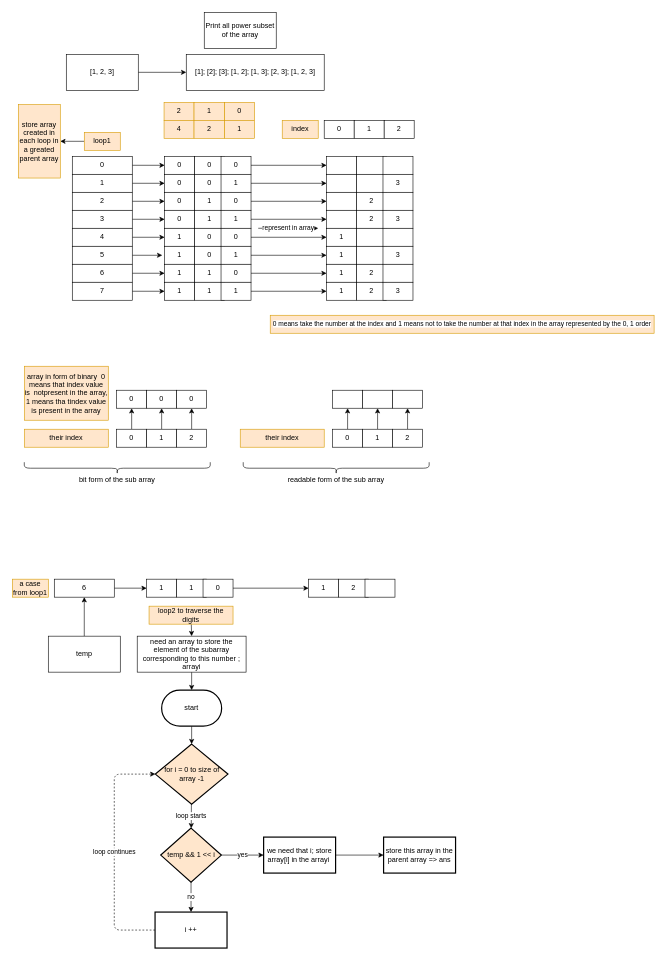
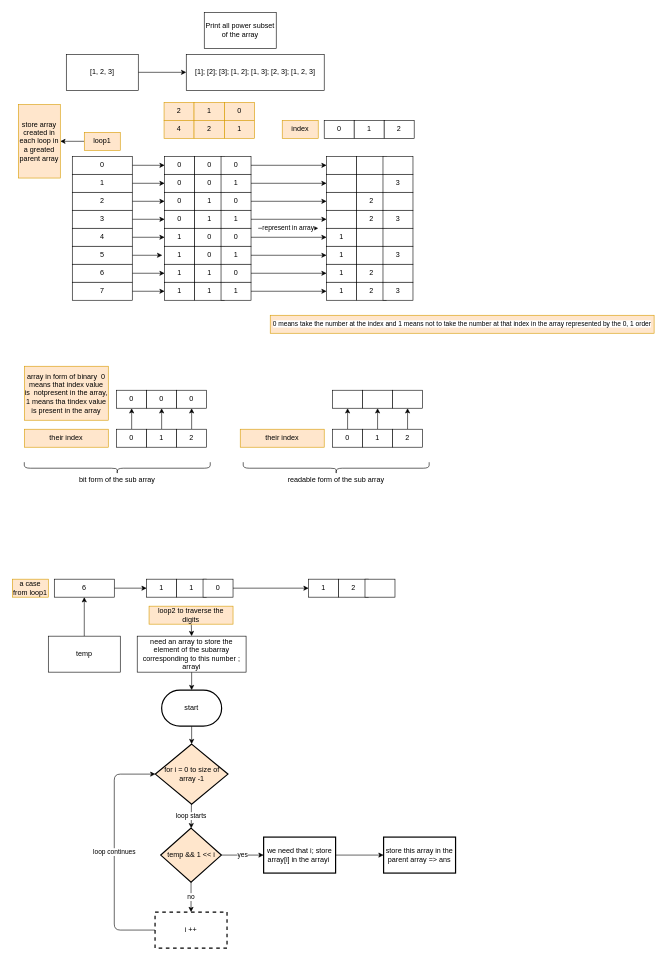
edge "i ++" -> "for i = 0 to size of array -1": style dashed -> solid
node "i ++": style solid -> dashed
